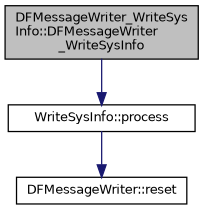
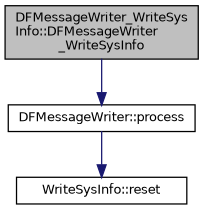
node "WriteSysInfo::process": label "WriteSysInfo::process" -> "DFMessageWriter::process"
node "DFMessageWriter::reset": label "DFMessageWriter::reset" -> "WriteSysInfo::reset"
